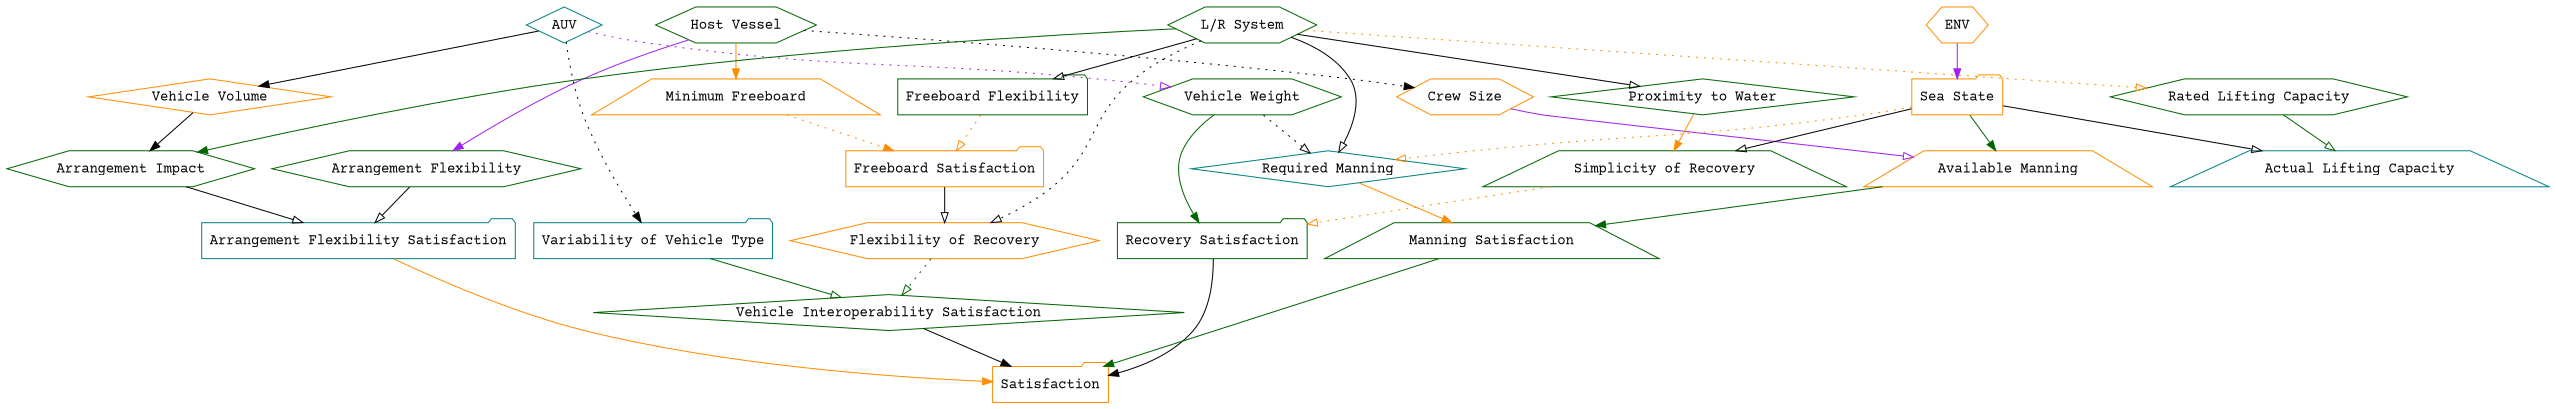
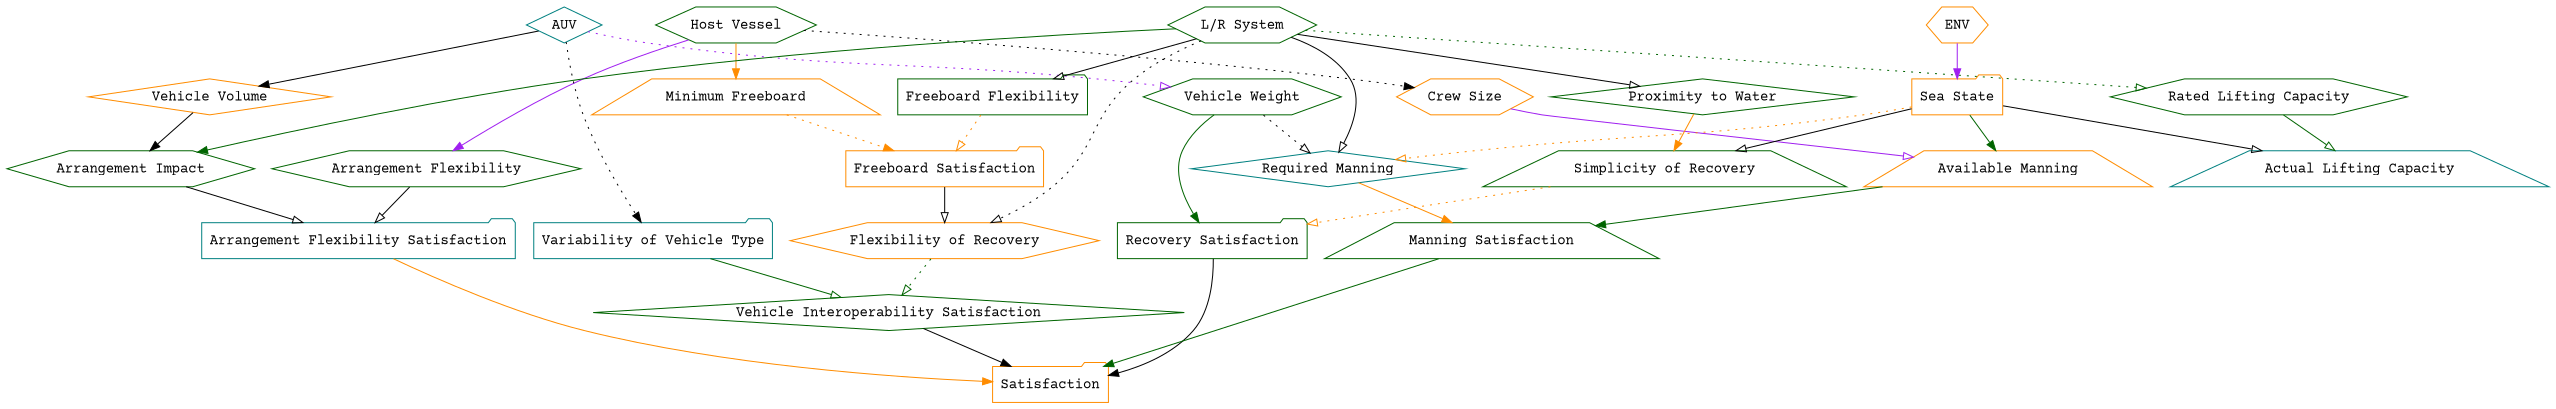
edge "L/R System" -> "Rated Lifting Capacity": color darkorange -> darkgreen
